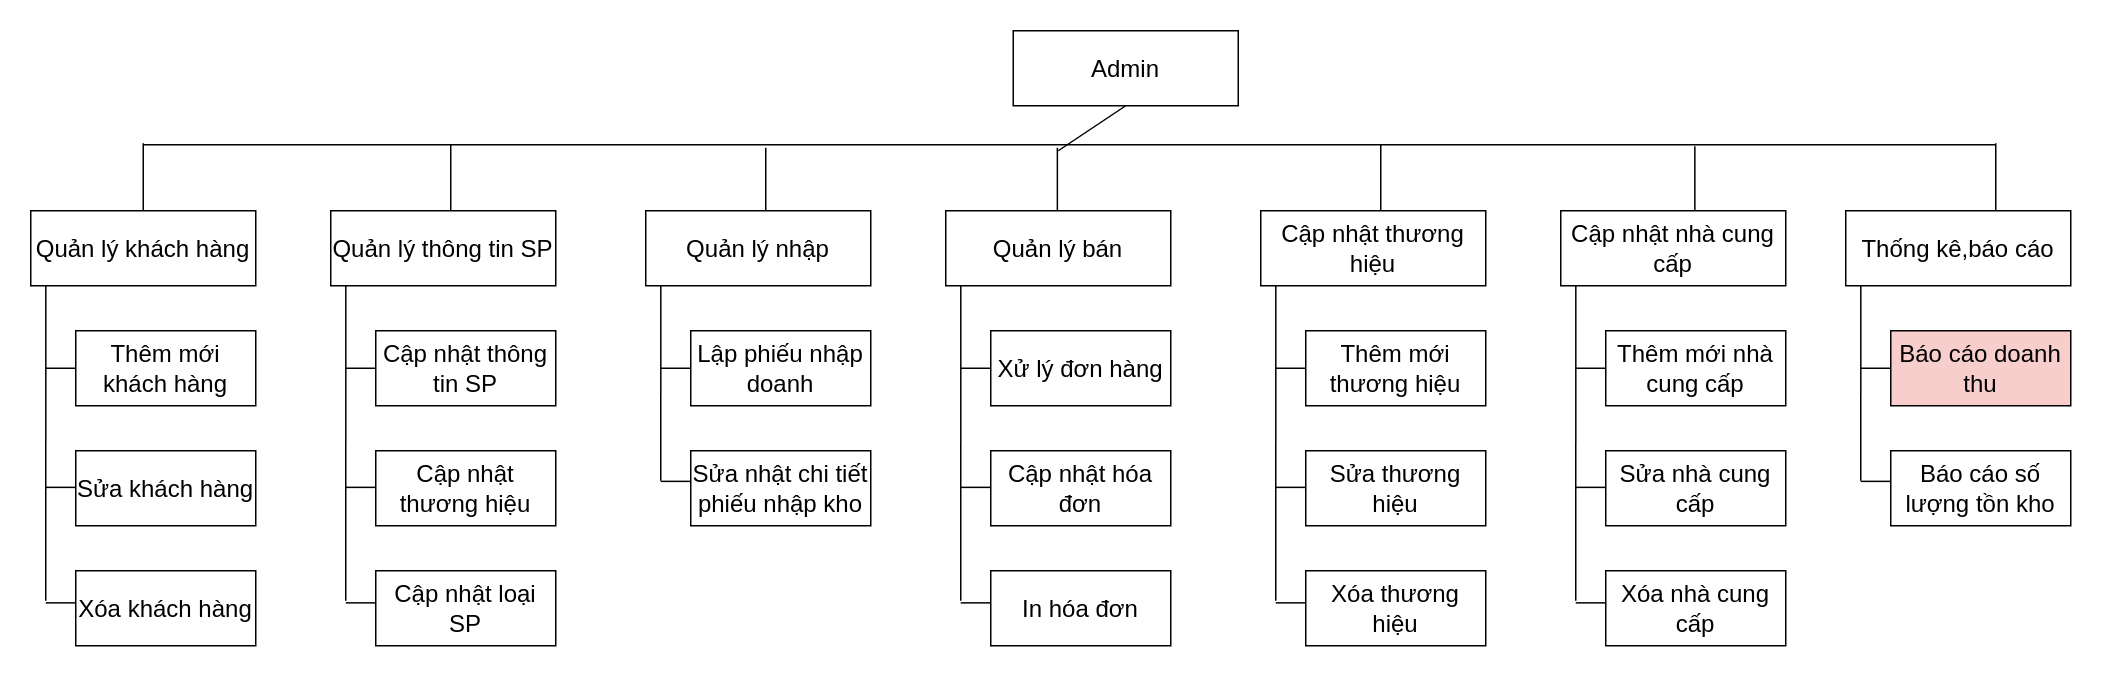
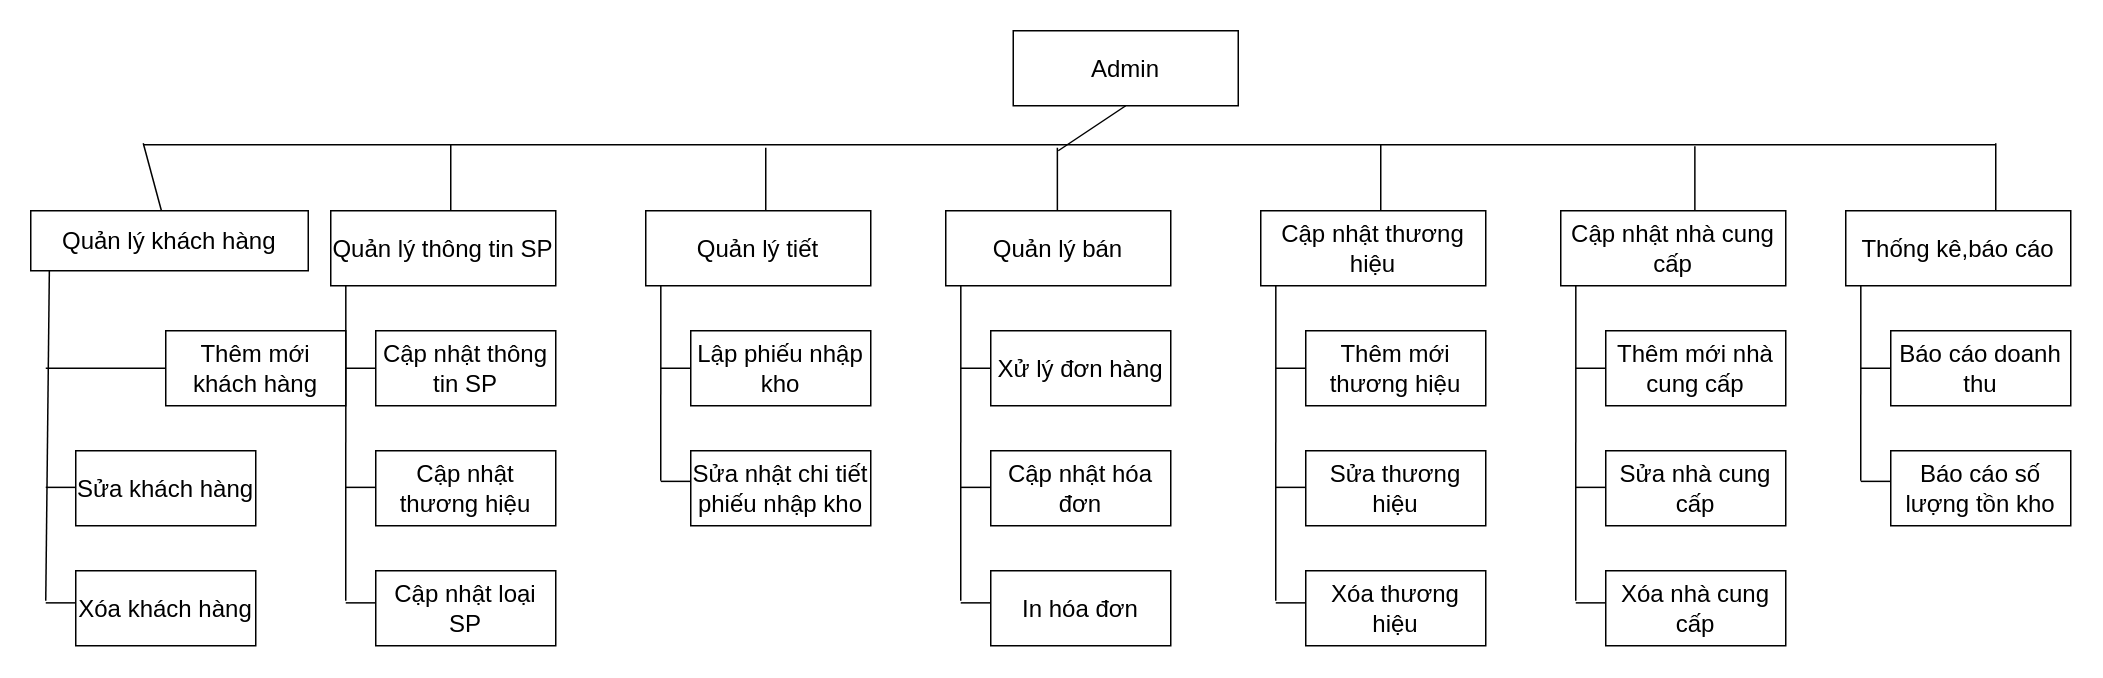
node "Quản lý khách hàng": size 225x75 -> 278x60
node "Quản lý nhập": label "Quản lý nhập" -> "Quản lý tiết"
node "Thêm mới khách hàng": moved (166, 368) -> (256, 368)
node "Lập phiếu nhập doanh": label "Lập phiếu nhập doanh" -> "Lập phiếu nhập kho"
node "Báo cáo doanh thu": fillcolor #f8cecc -> #ffffff
